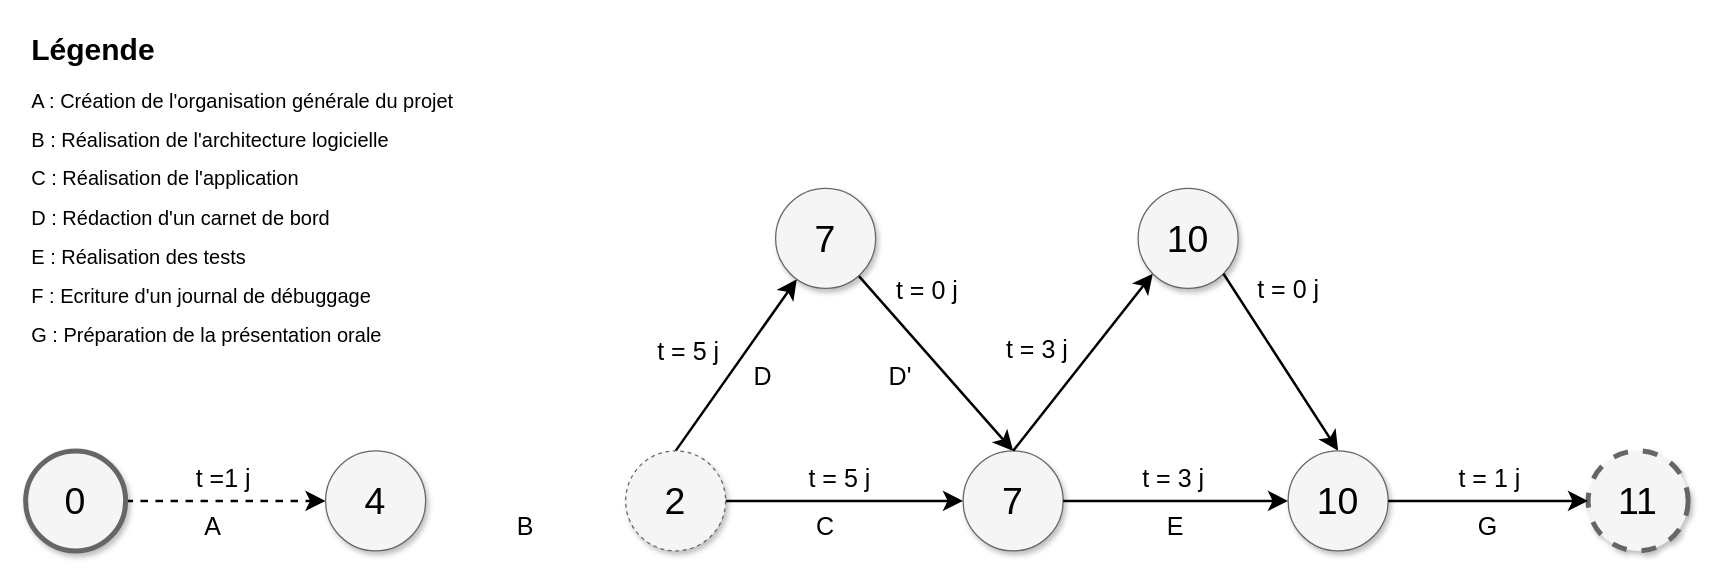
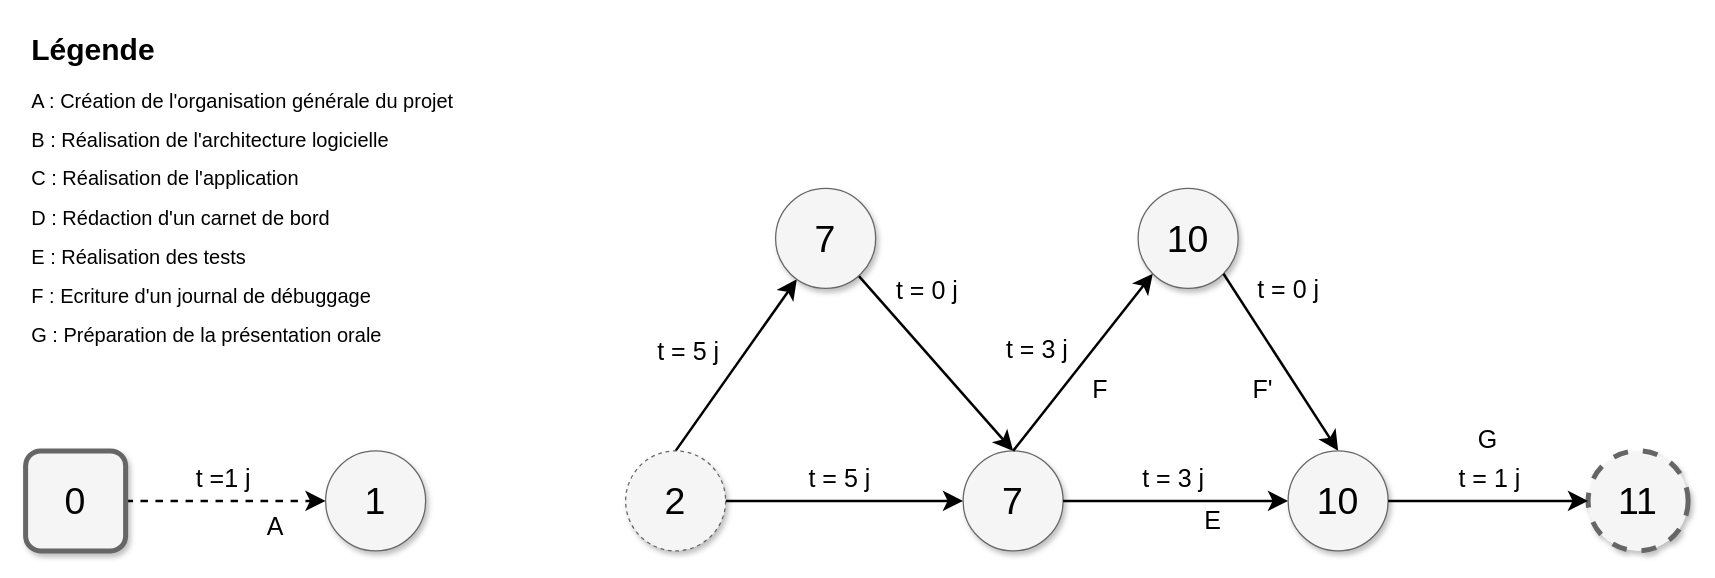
node "D": removed
node "D'": removed
node "F": added
node "F'": added
node "0": shape ellipse -> rounded rectangle
node "4": label "4" -> "1"
node "A": moved (213, 526) -> (276, 526)
node "B": removed
node "C": removed
node "E": moved (1176, 526) -> (1213, 519)
node "G": moved (1488, 526) -> (1488, 438)
